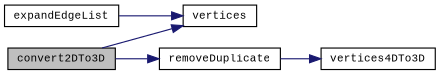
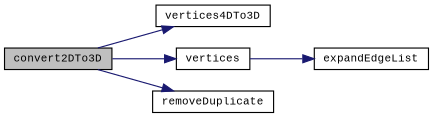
edge "expandEdgeList" -> "vertices": reversed
edge "removeDuplicate" -> "vertices4DTo3D": now "convert2DTo3D" -> "vertices4DTo3D"
